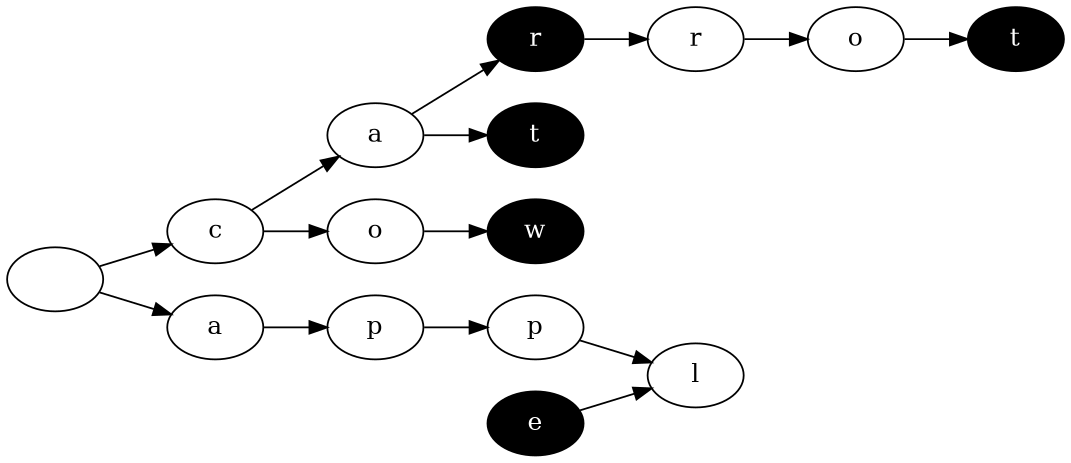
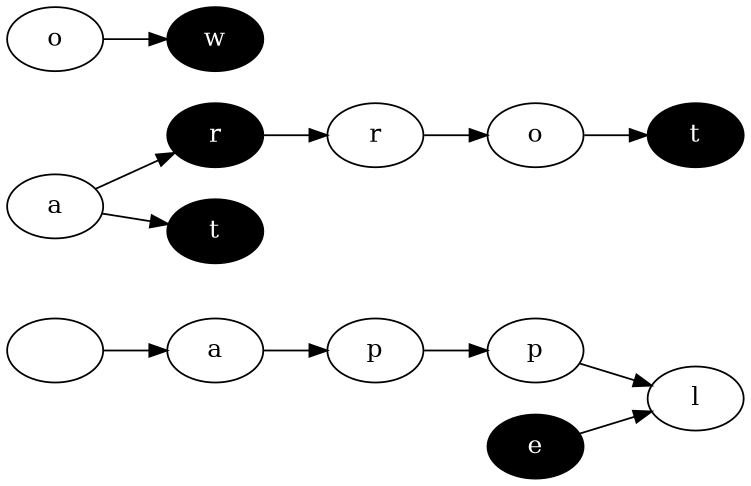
node "c": removed
